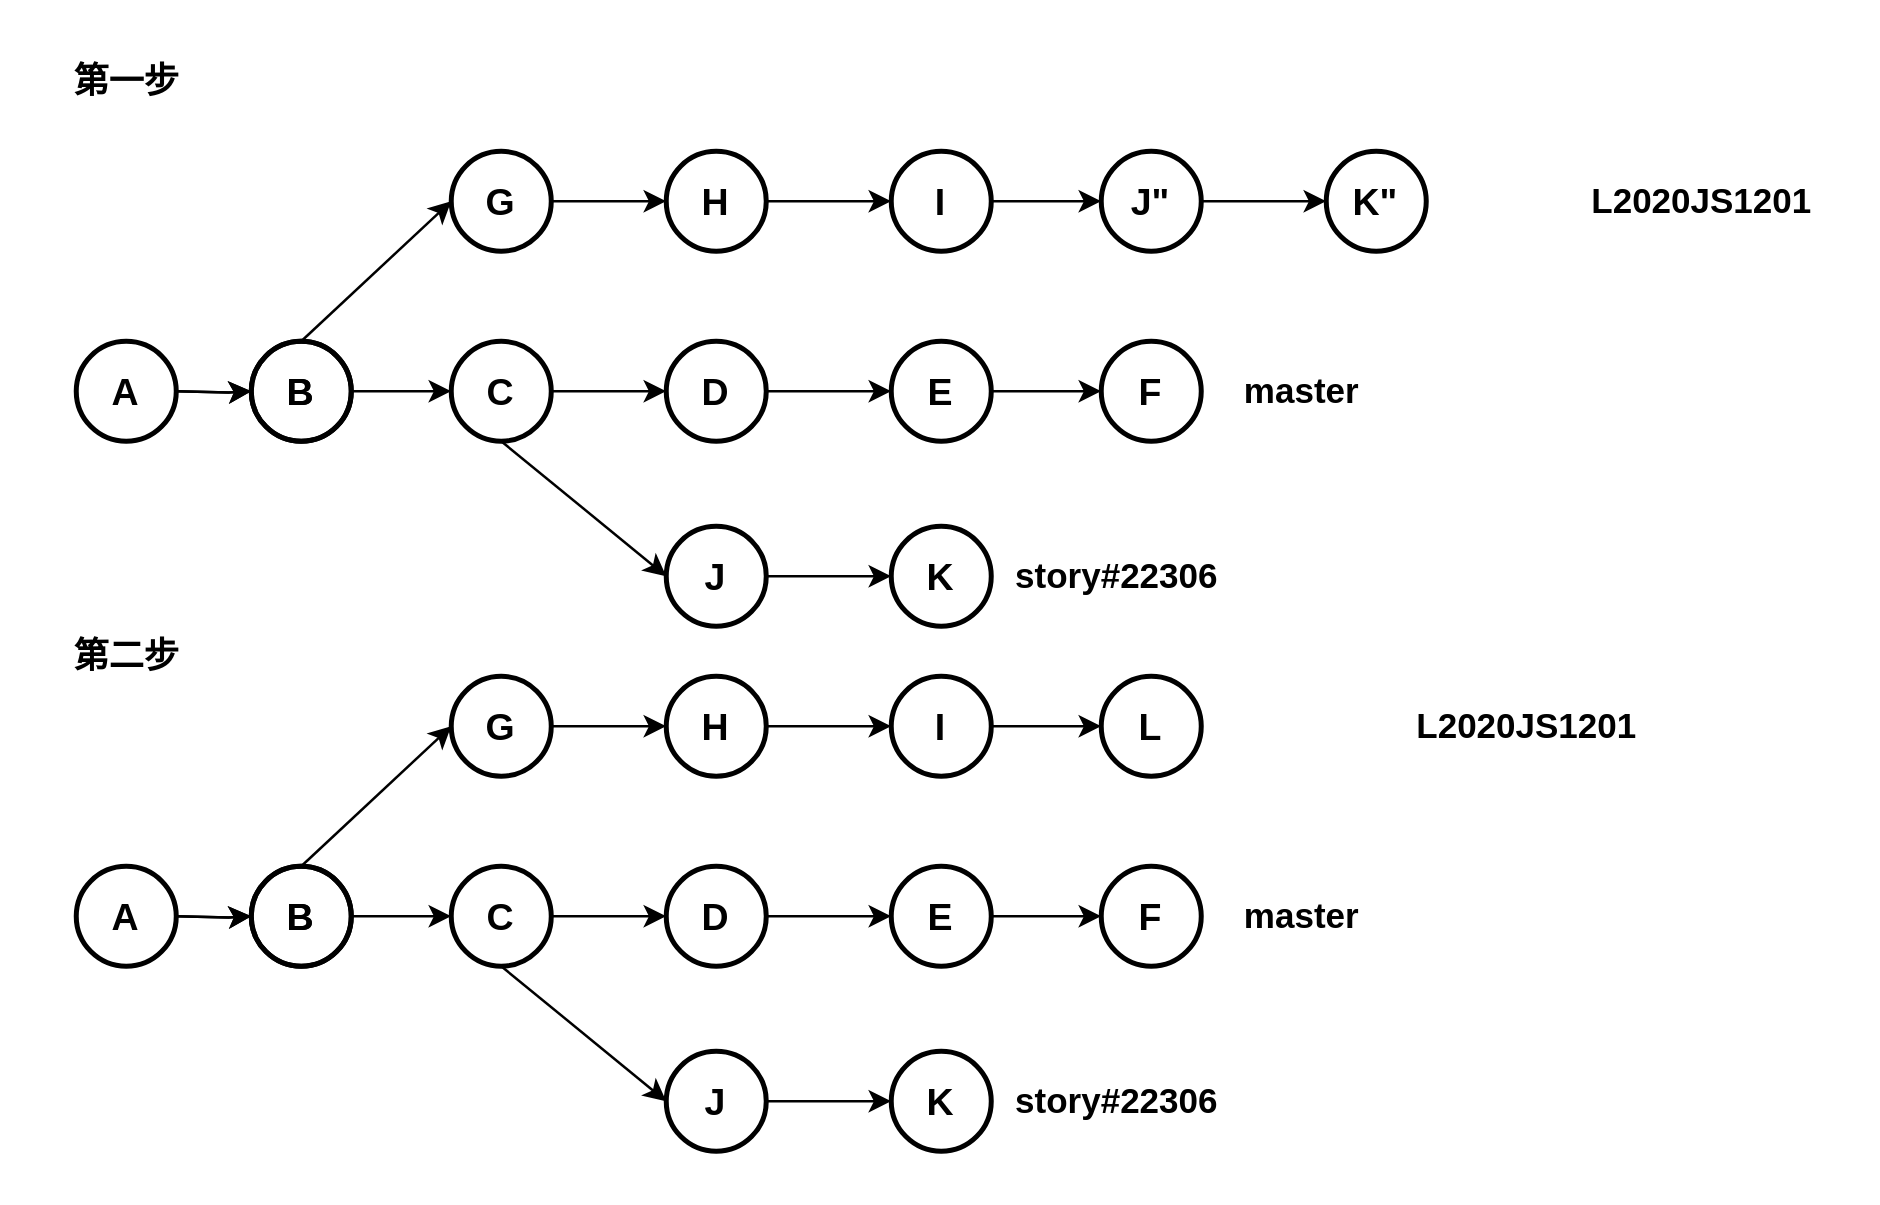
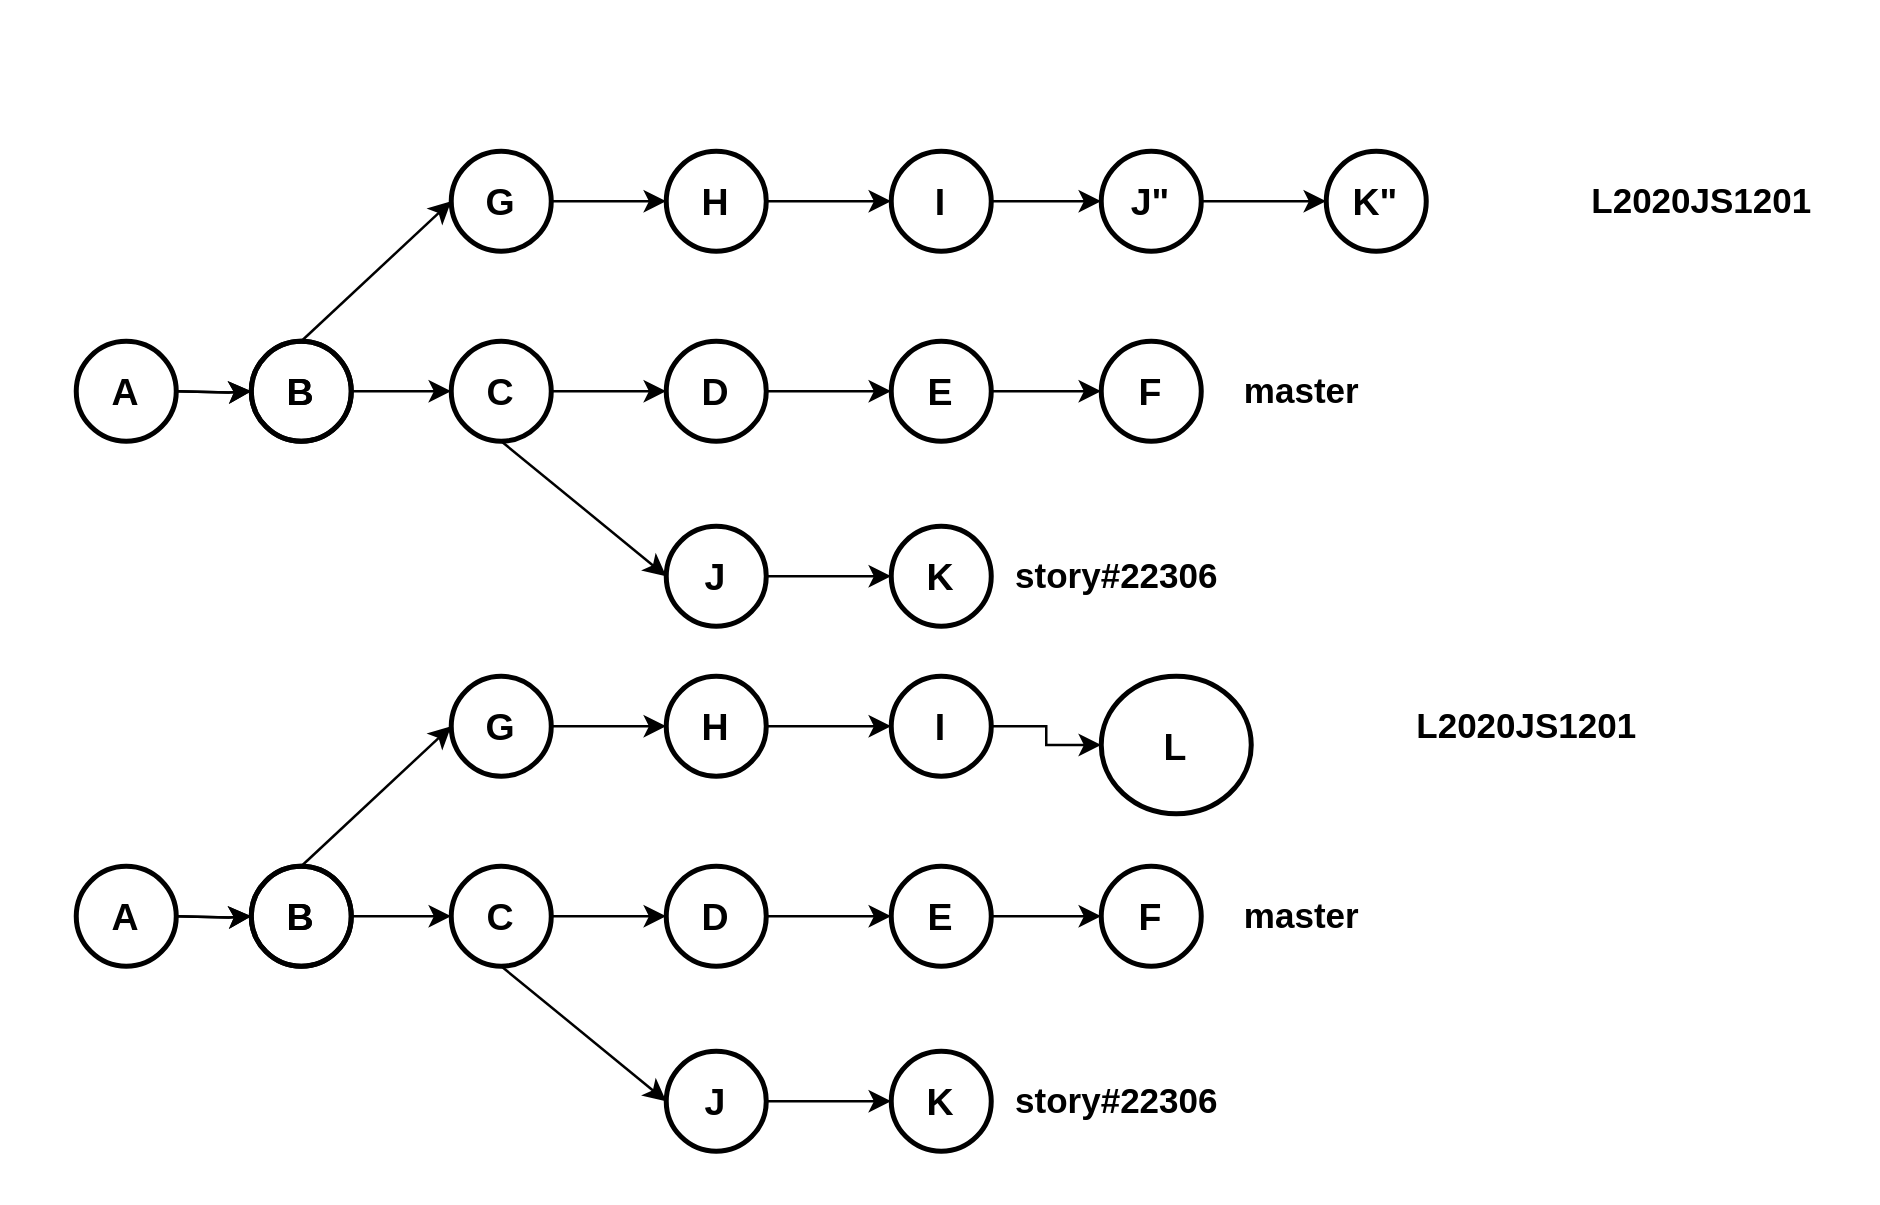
node "第一步": removed
node "第二步": removed
node "L": size 100x100 -> 150x138
